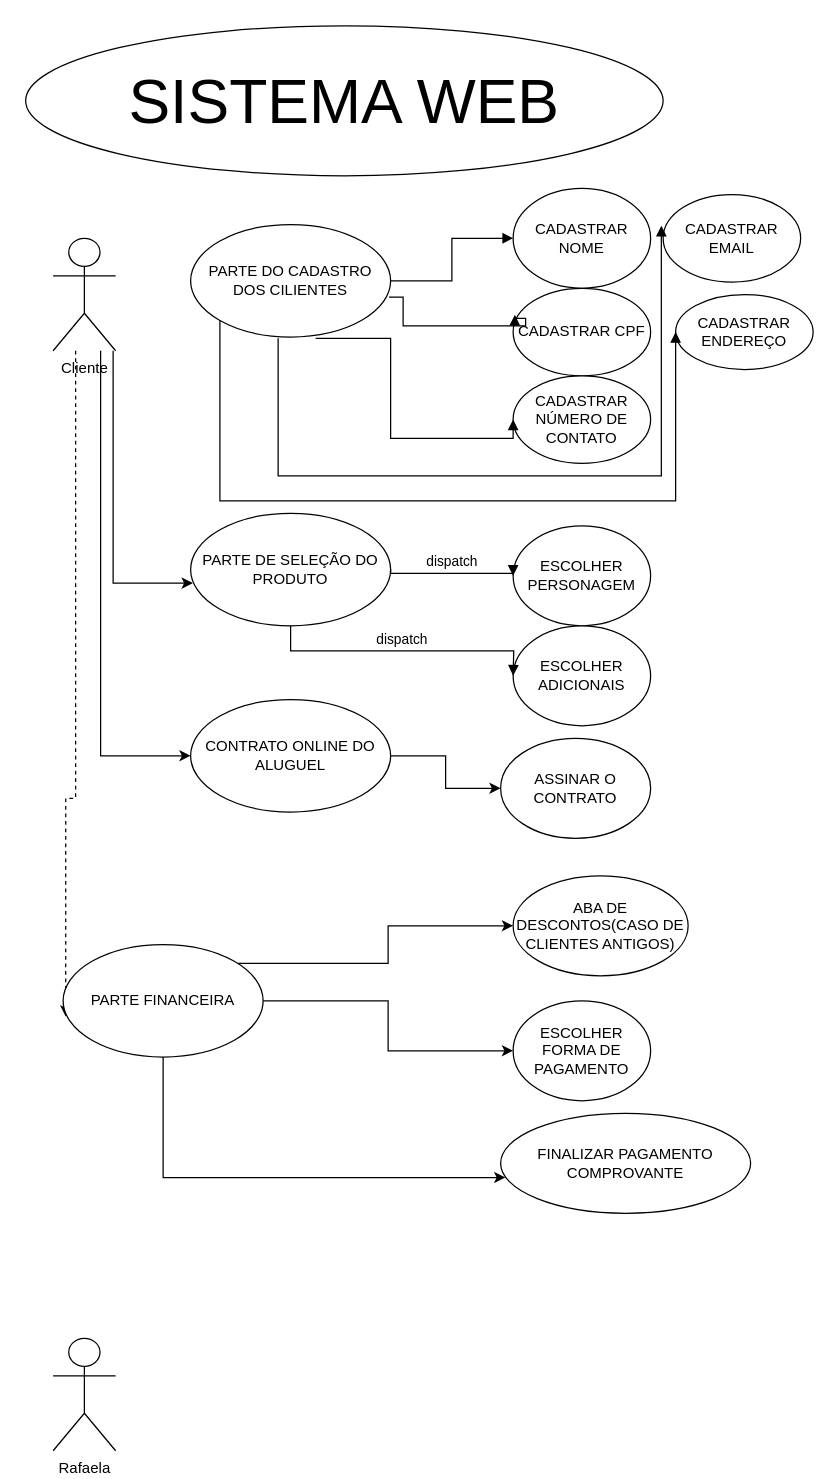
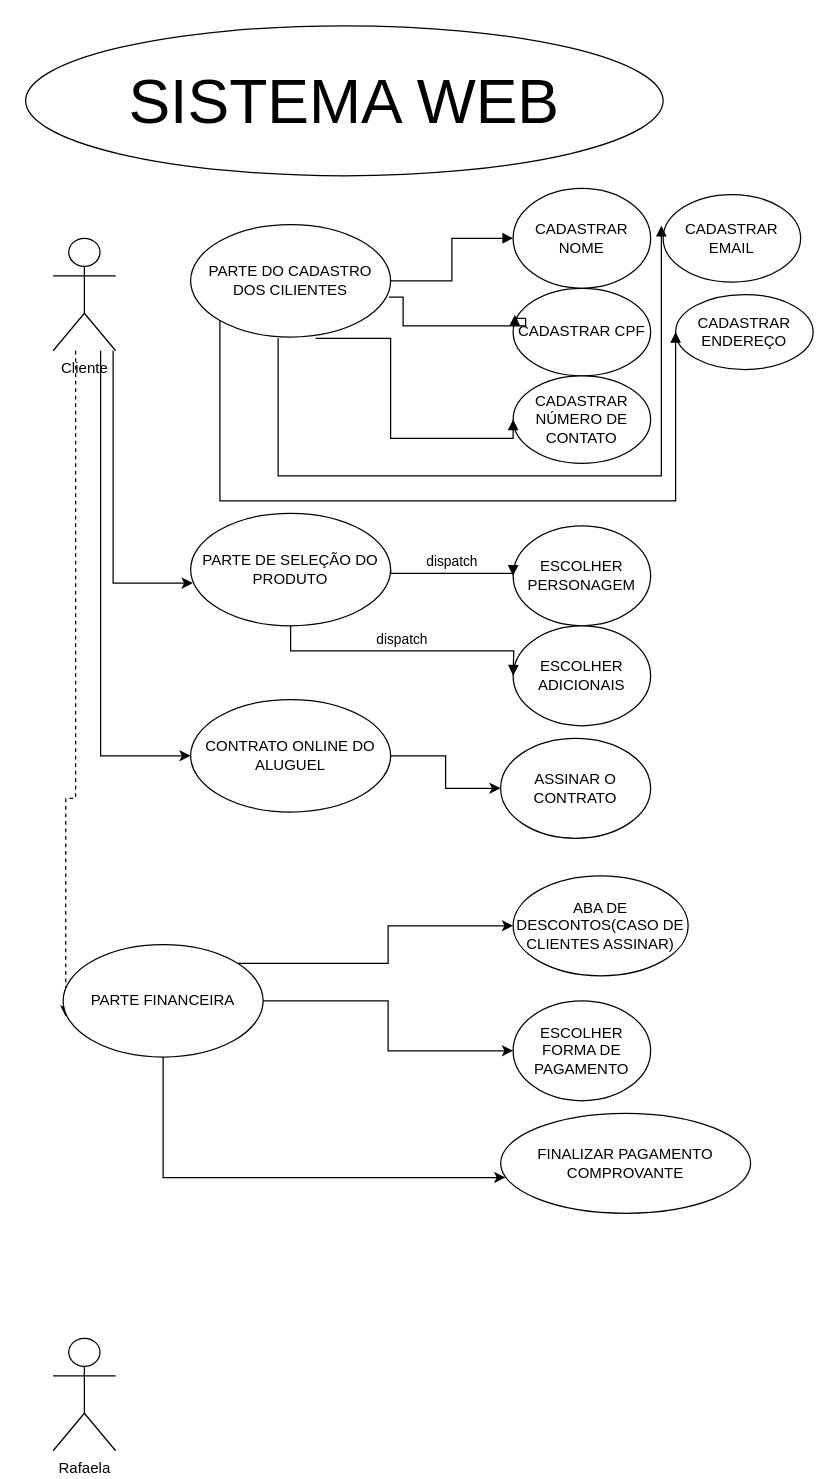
node "ABA DE DESCONTOS(CASO DE CLIENTES ANTIGOS)": label "ABA DE DESCONTOS(CASO DE CLIENTES ANTIGOS)" -> "ABA DE DESCONTOS(CASO DE CLIENTES ASSINAR)"
